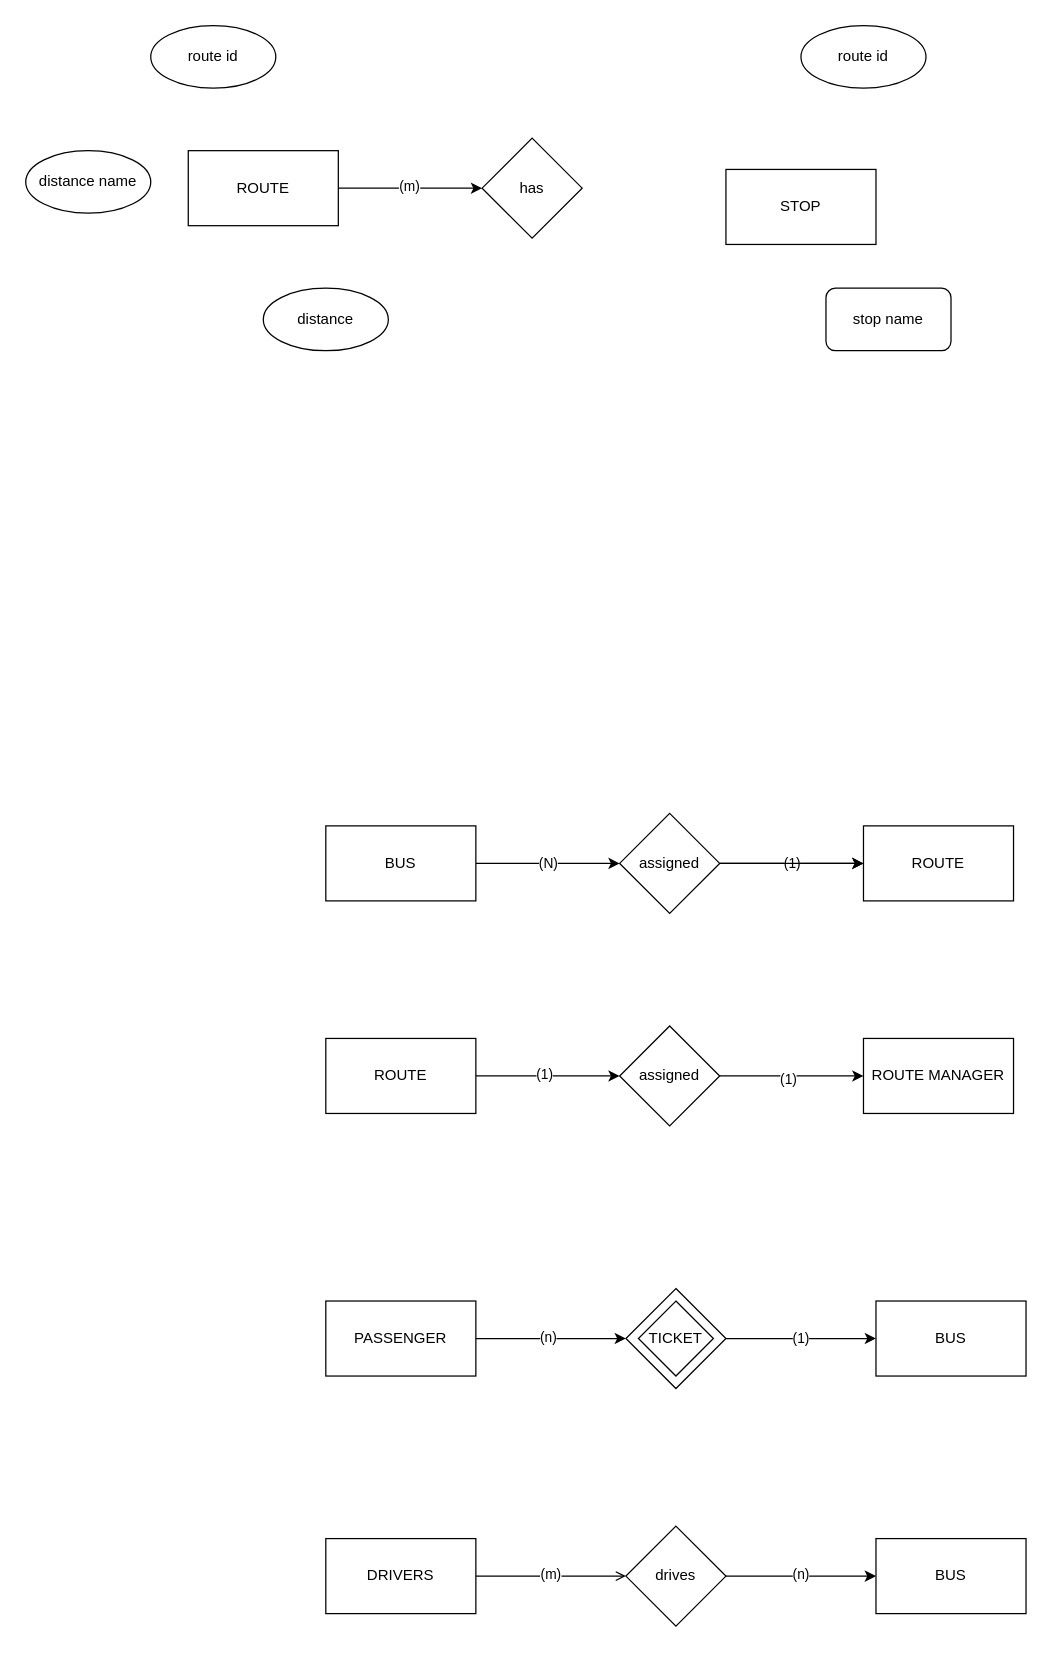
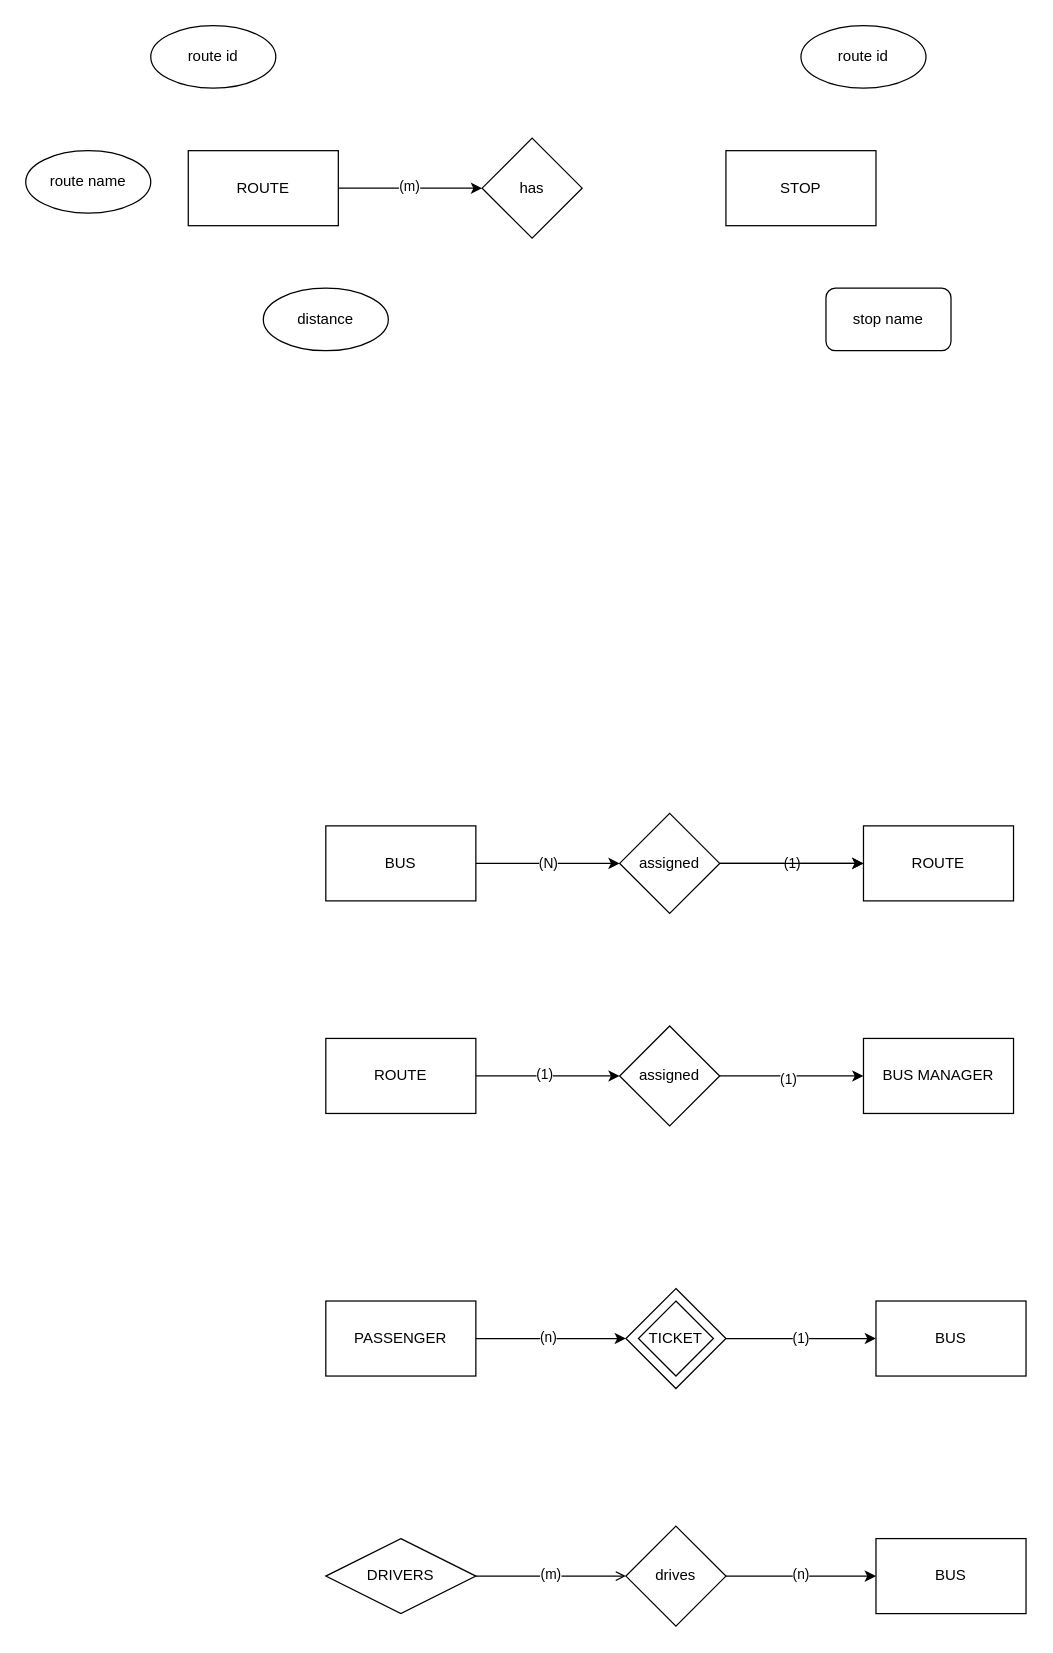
node "distance name": label "distance name" -> "route name"
node "STOP": moved (801, 207) -> (801, 188)
node "ROUTE MANAGER": label "ROUTE MANAGER" -> "BUS MANAGER"
node "DRIVERS": shape rectangle -> diamond
